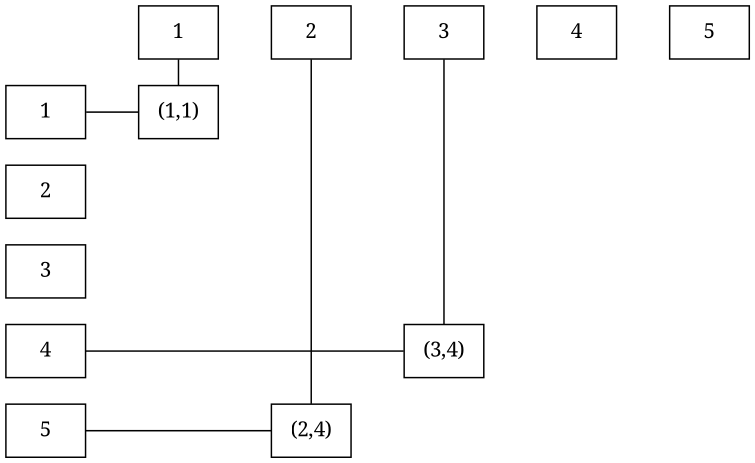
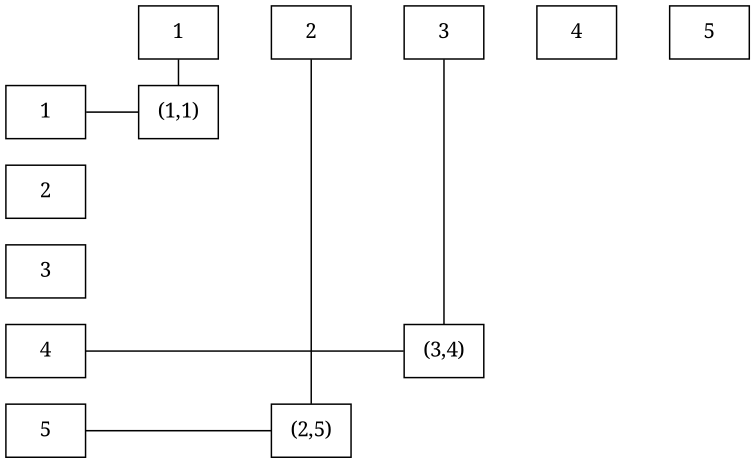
node "(2,4)": label "(2,4)" -> "(2,5)"
